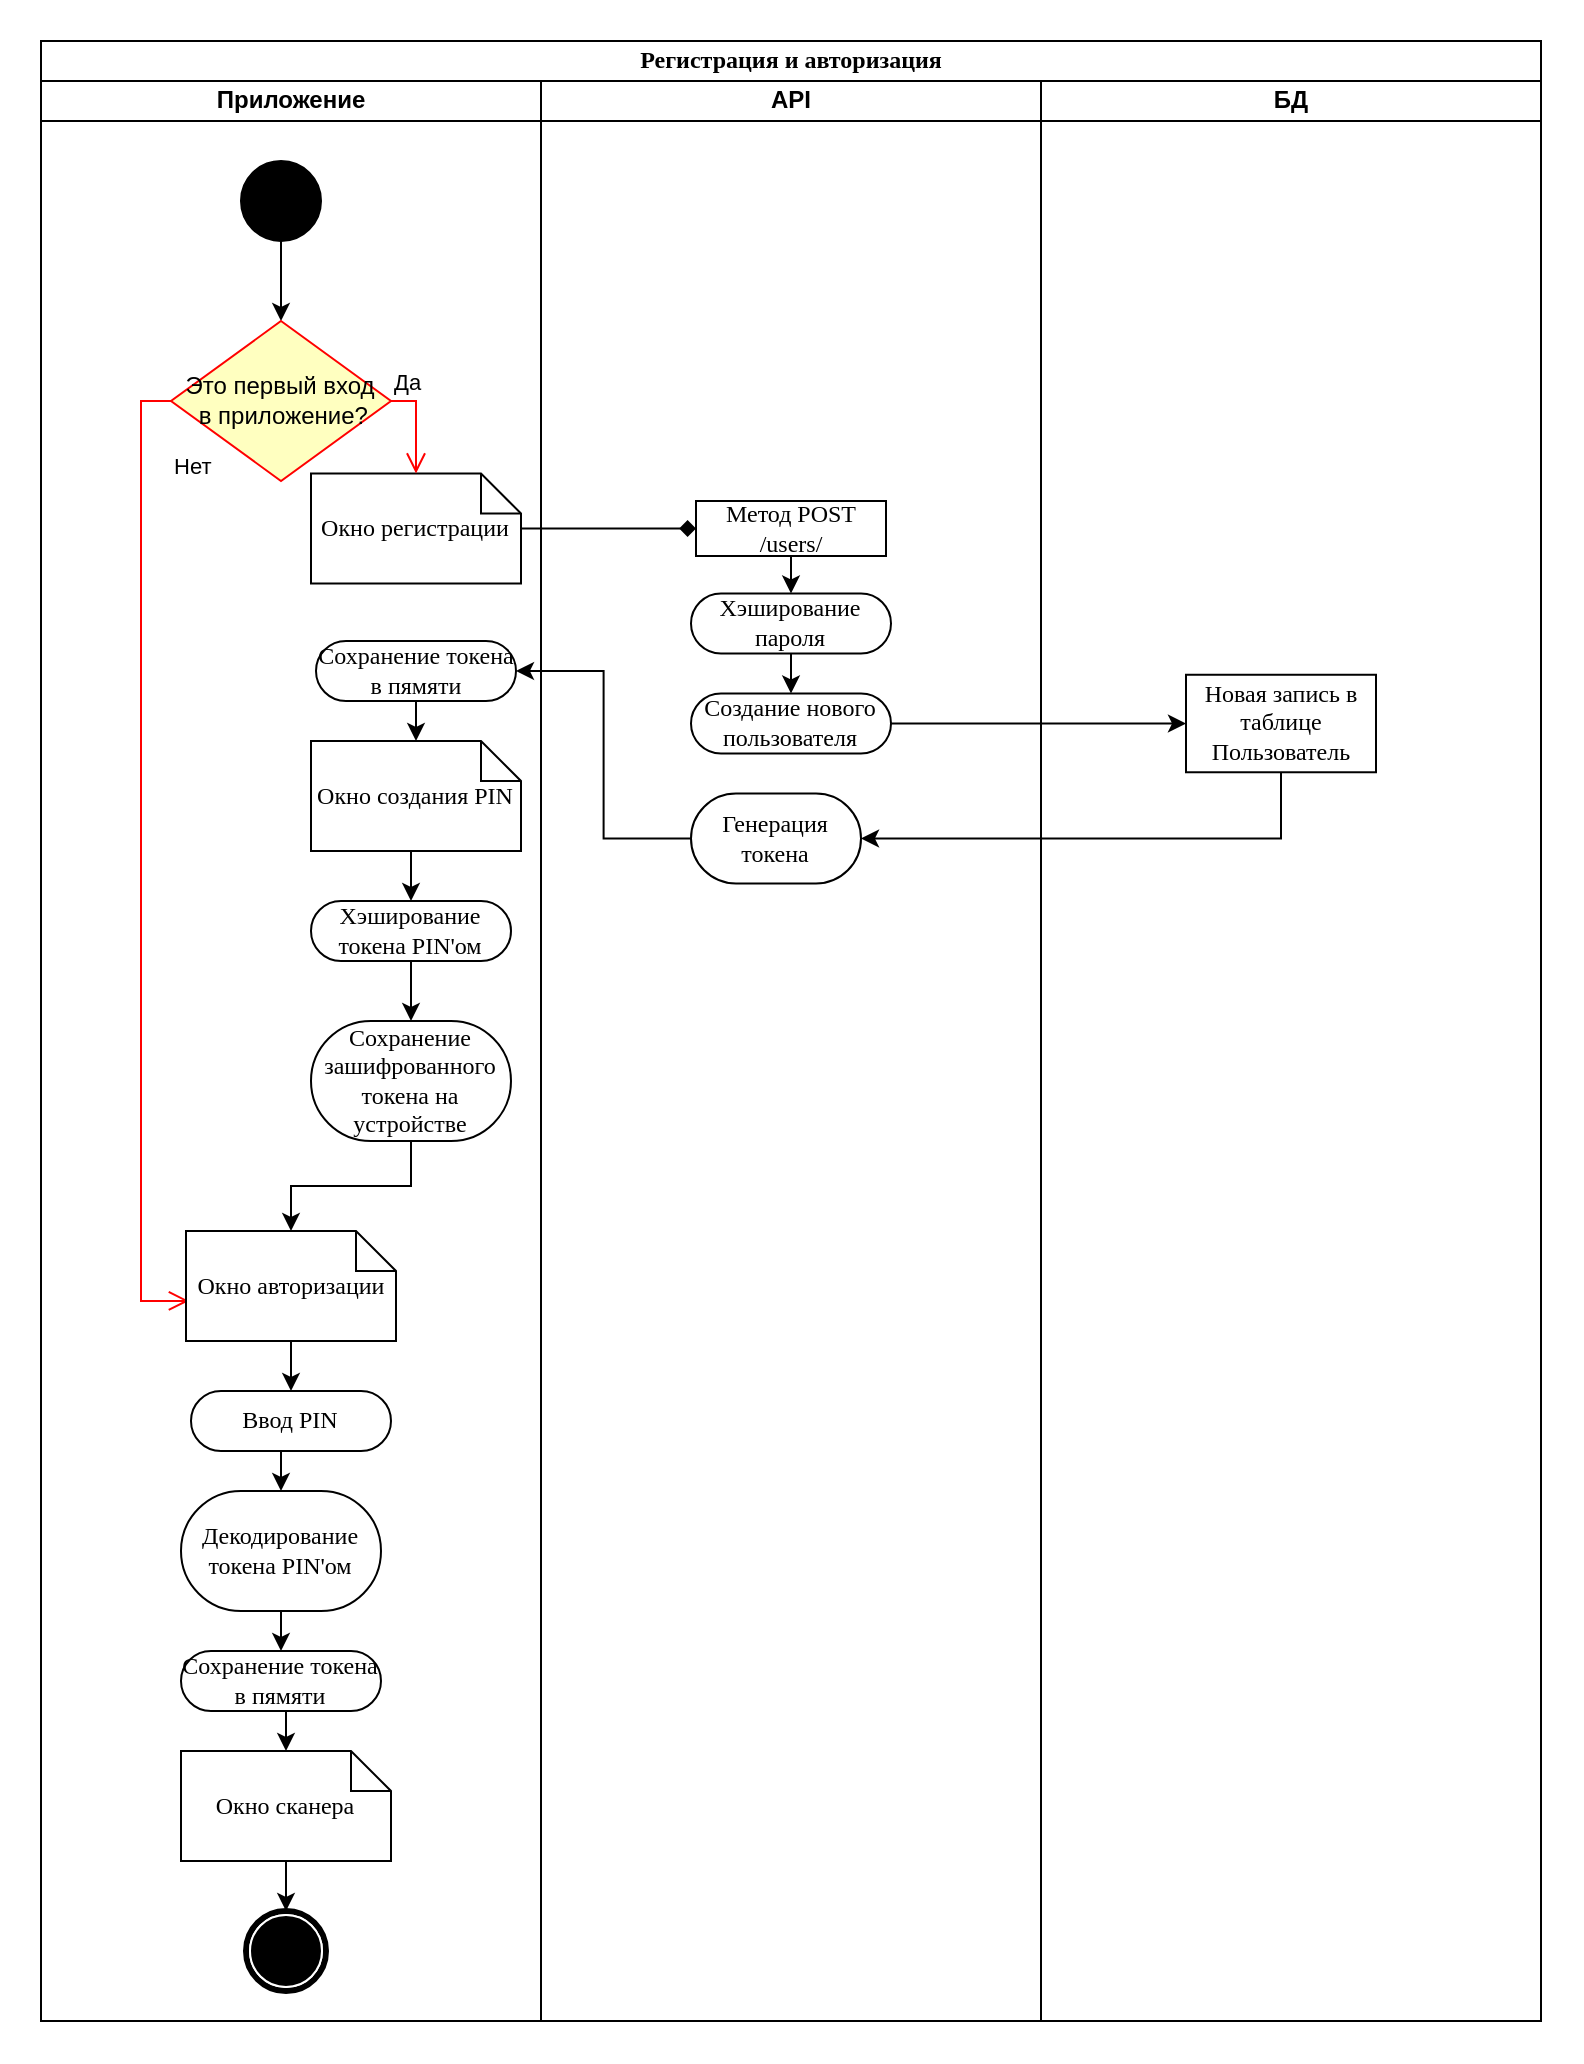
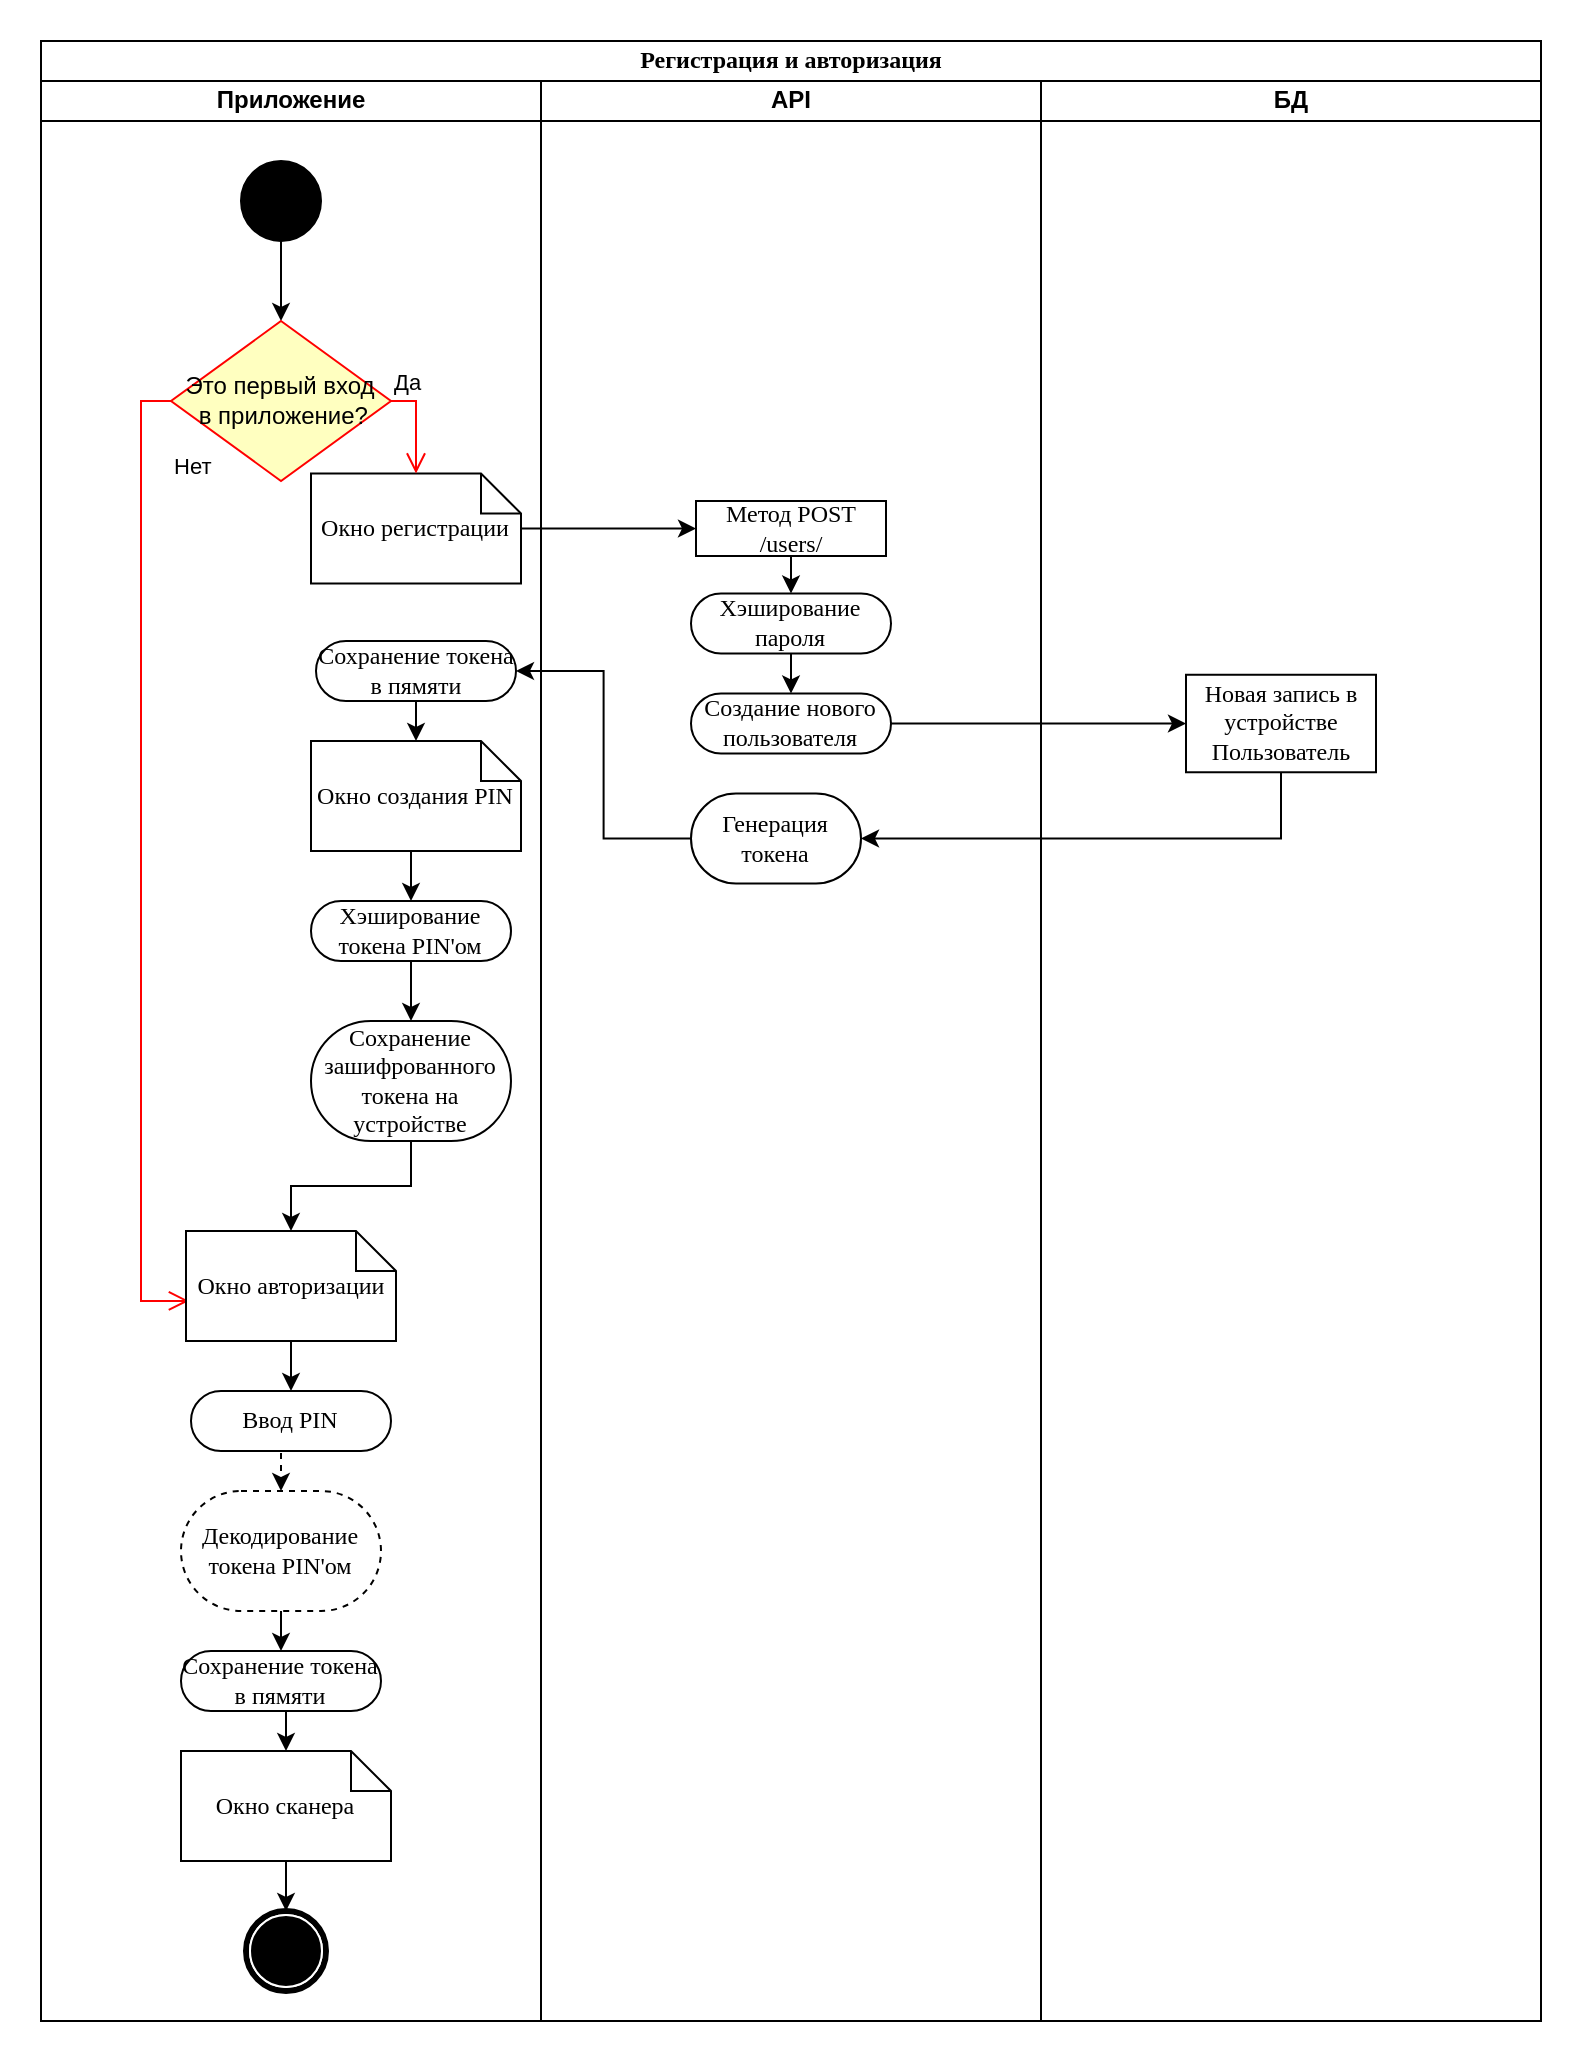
edge "Окно регистрации" -> "Метод POST /users/": arrowhead diamond -> classic
node "Новая запись в таблице Пользователь": label "Новая запись в таблице Пользователь" -> "Новая запись в устройстве Пользователь"
edge "Ввод PIN" -> "Декодирование токена PIN'ом": style solid -> dashed
node "Декодирование токена PIN'ом": style solid -> dashed
